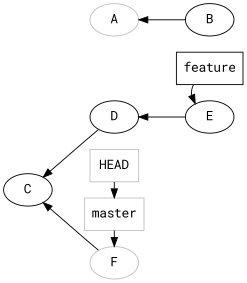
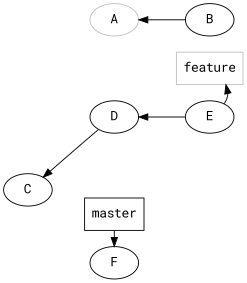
node "feature": color black -> grey
edge "feature" -> "E": reversed
node "HEAD": removed
node "master": color grey -> black
edge "F" -> "C": removed
node "F": color grey -> black
